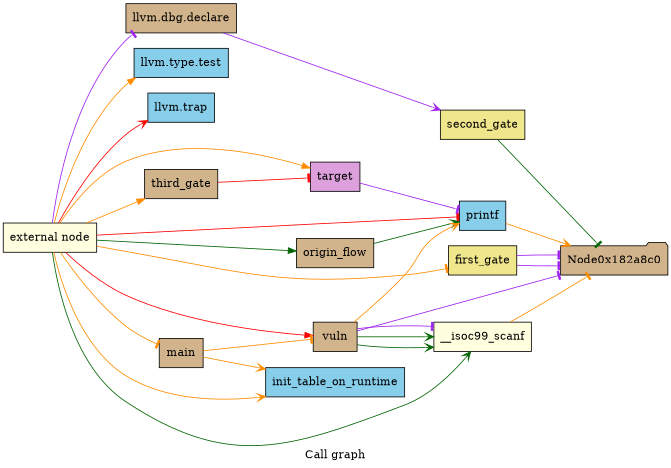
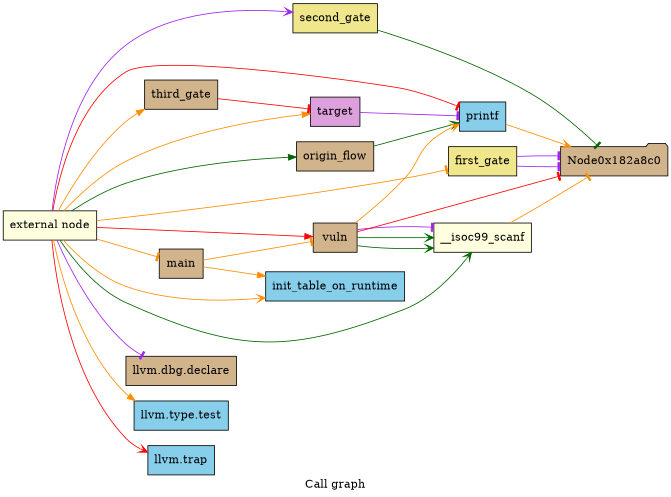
edge "llvm.dbg.declare" -> "second_gate": now "external node" -> "second_gate"
edge "vuln" -> "Node0x182a8c0": color purple -> red
edge "main" -> "init_table_on_runtime": arrowhead vee -> normal
